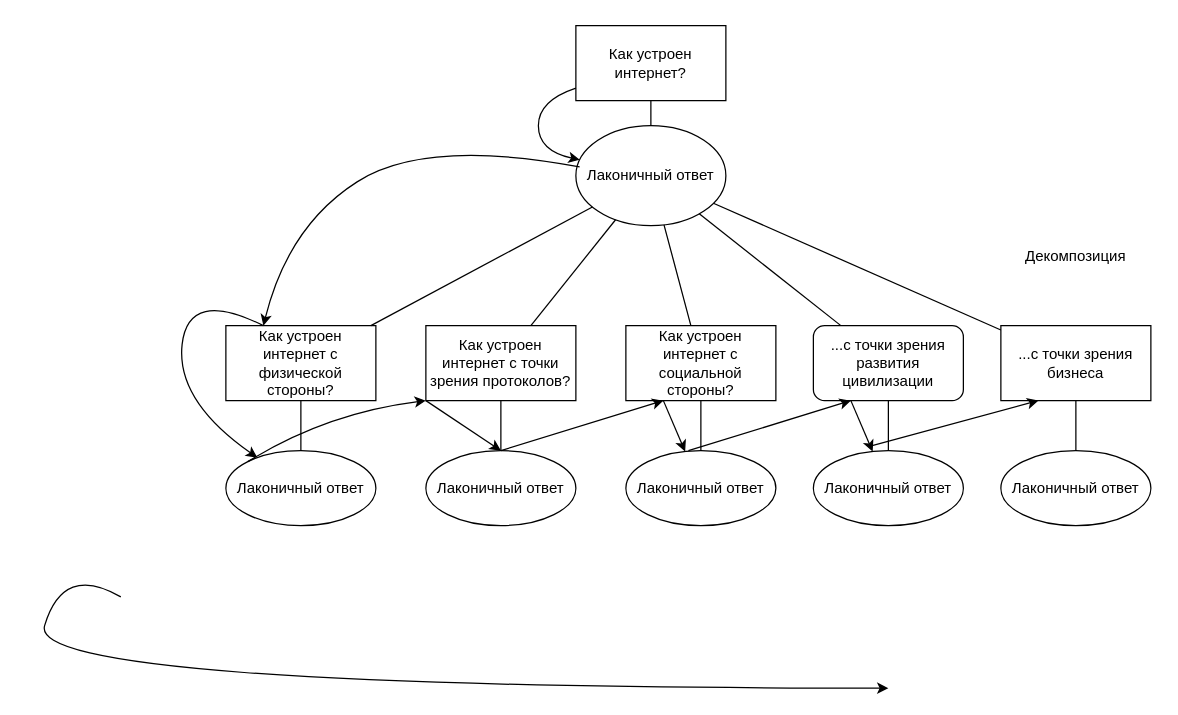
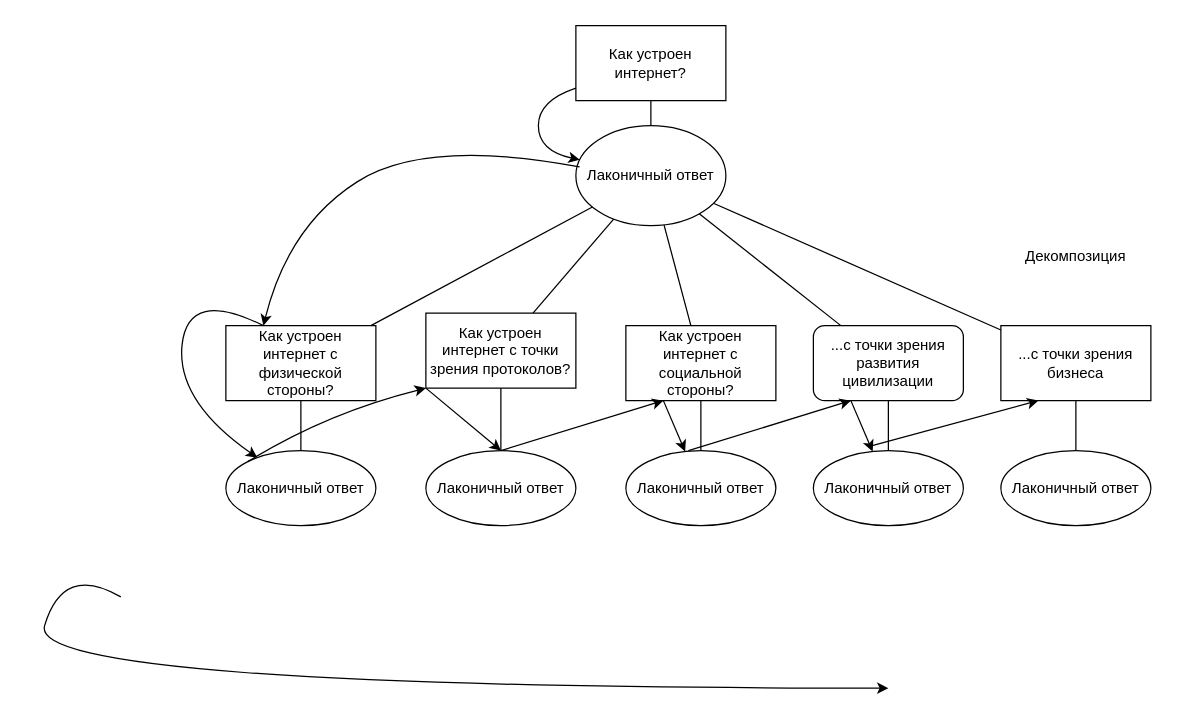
node "Как устроен интернет с точки зрения протоколов?": moved (501, 363) -> (501, 351)
